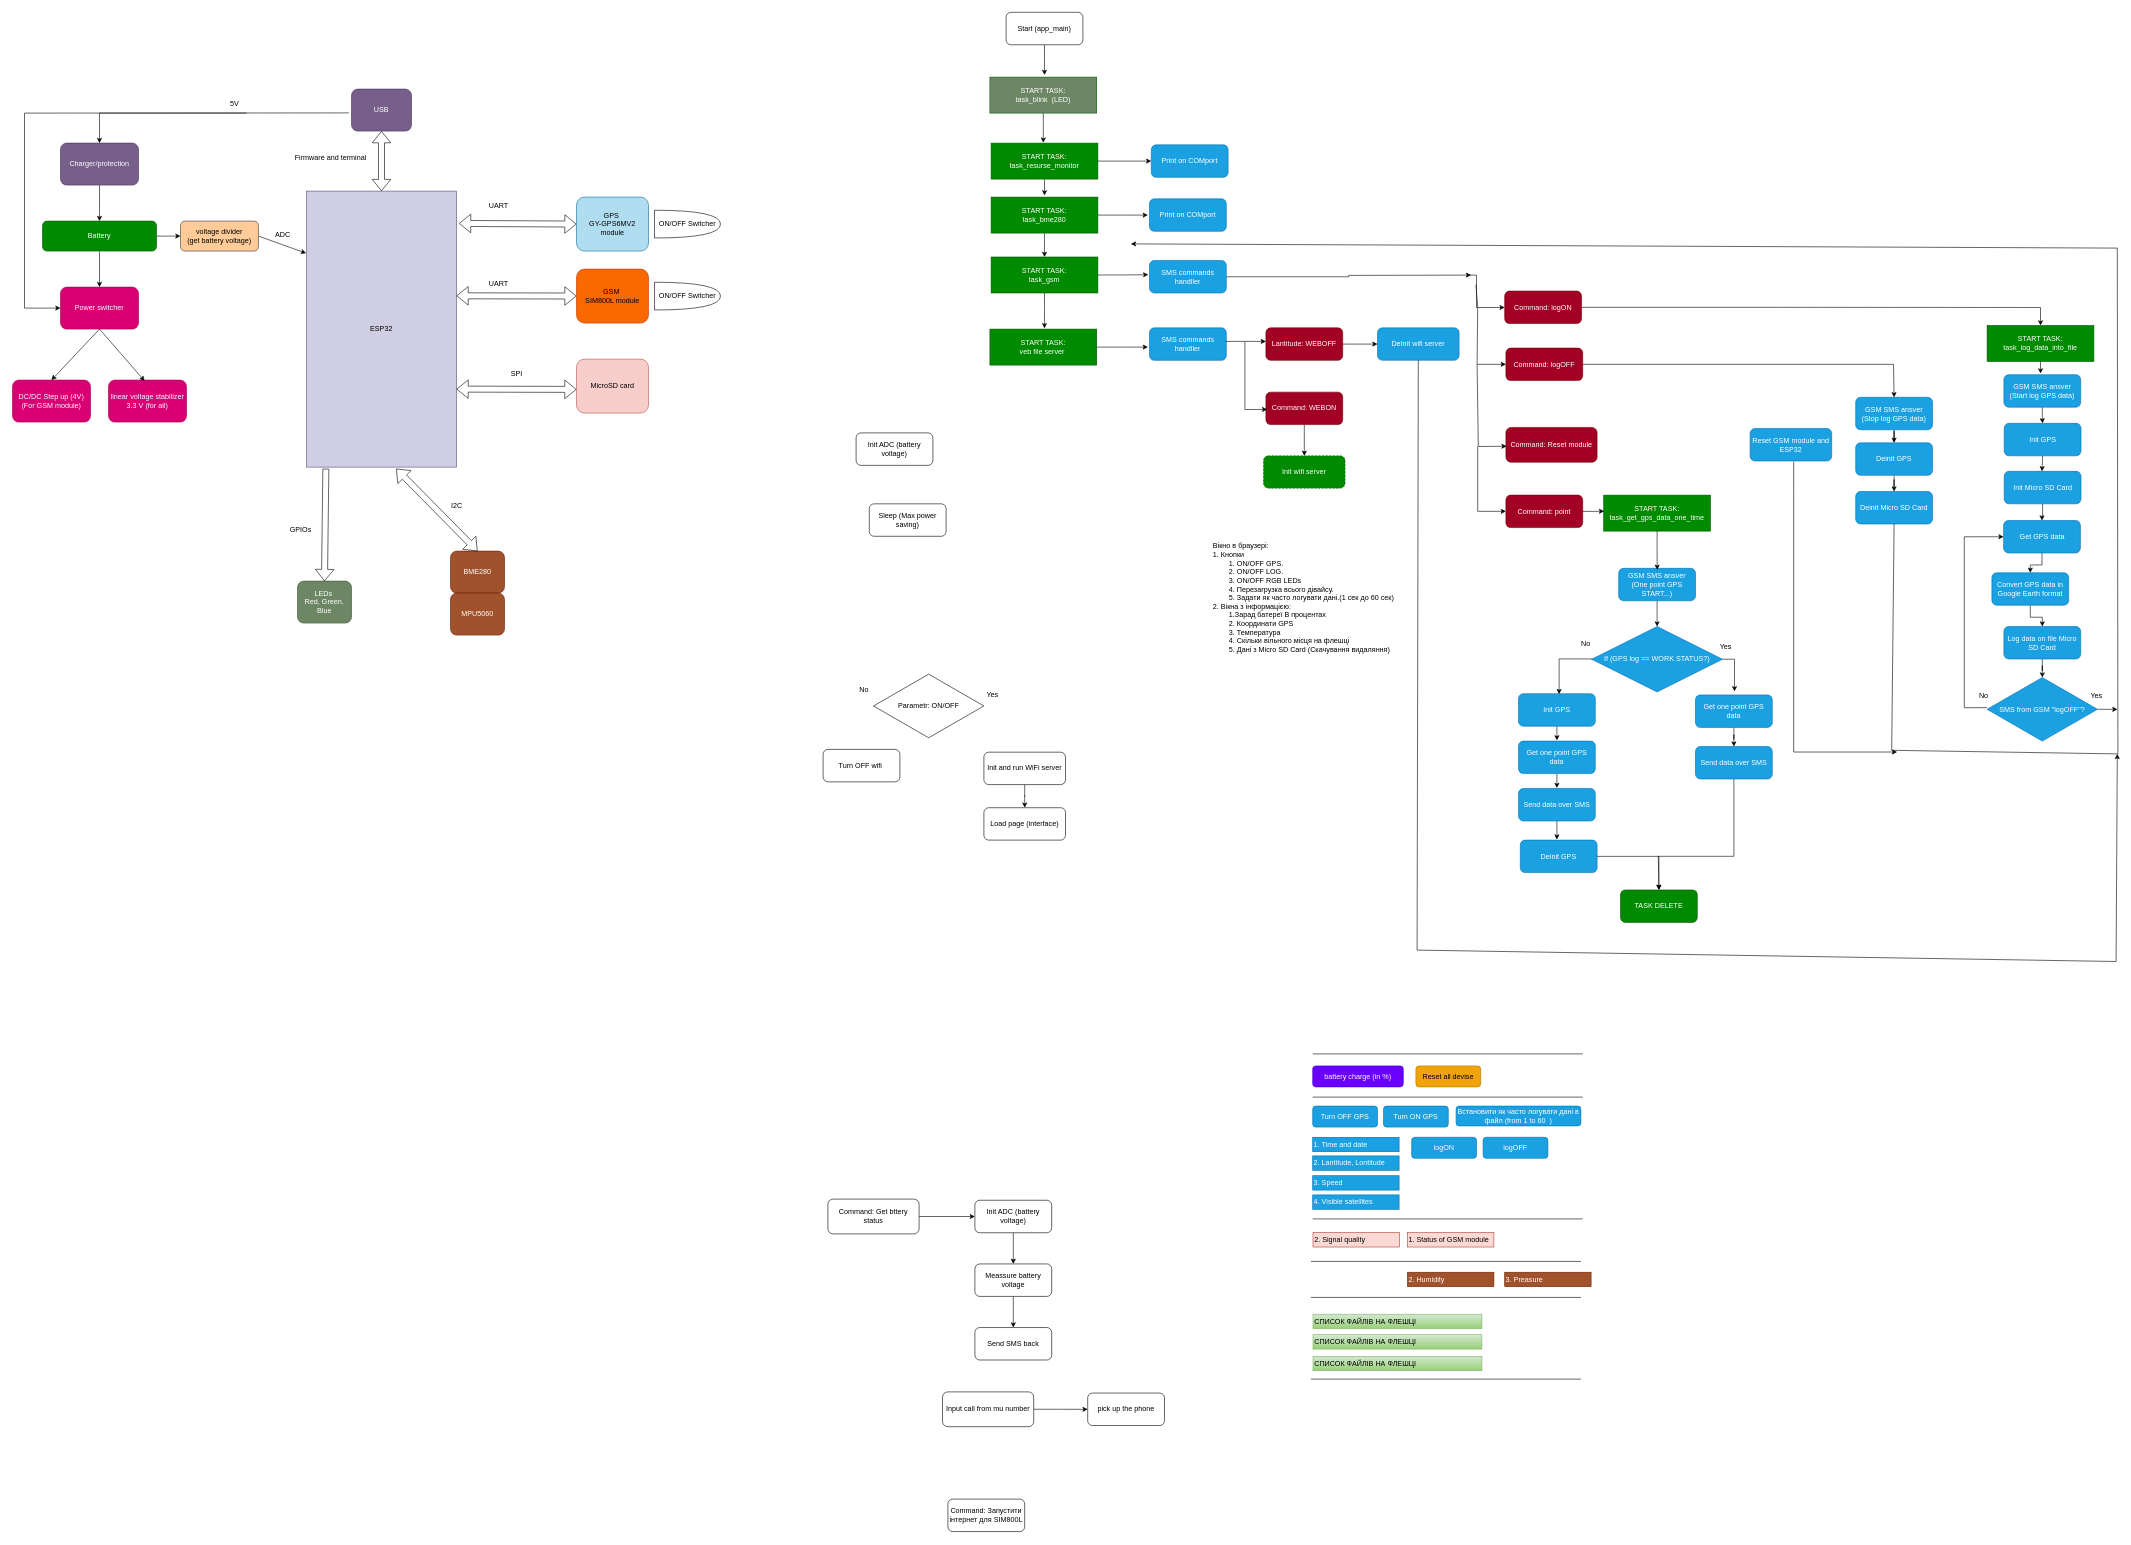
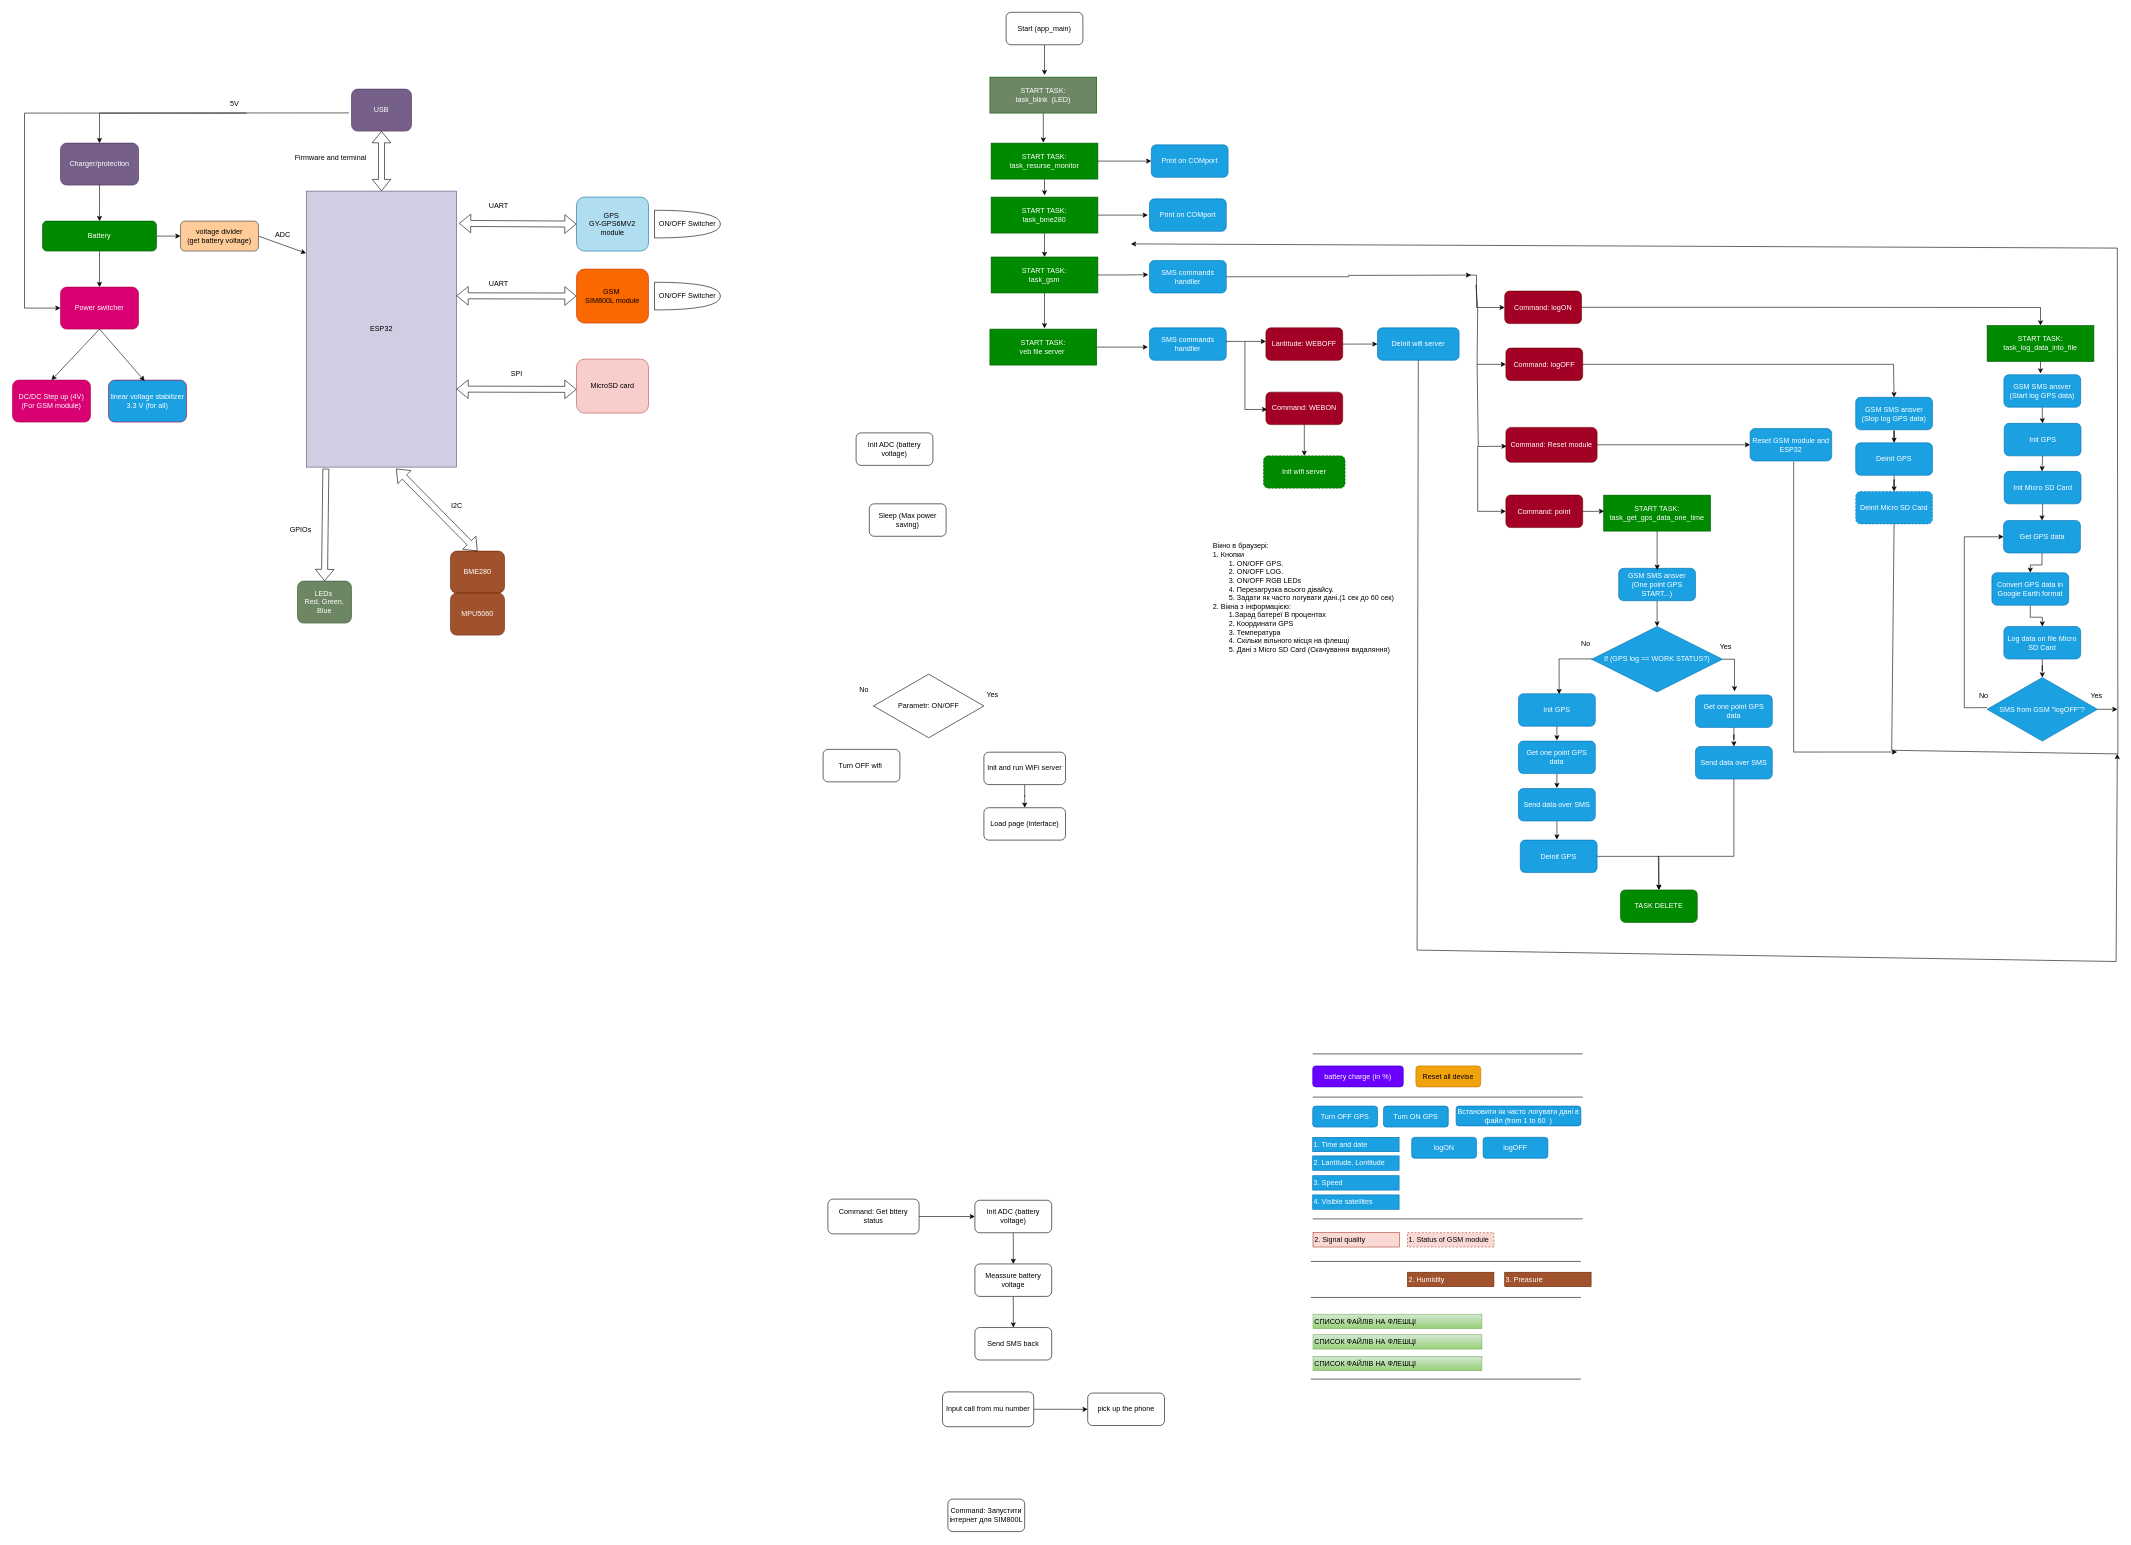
node "linear voltage stabilizer 3.3 V (for all)": fillcolor #d80073 -> #1ba1e2
edge "Command: Reset module" -> "Reset GSM module and ESP32": added
node "Deinit Micro SD Card": style solid -> dashed
node "1. Status of GSM module": style solid -> dashed
